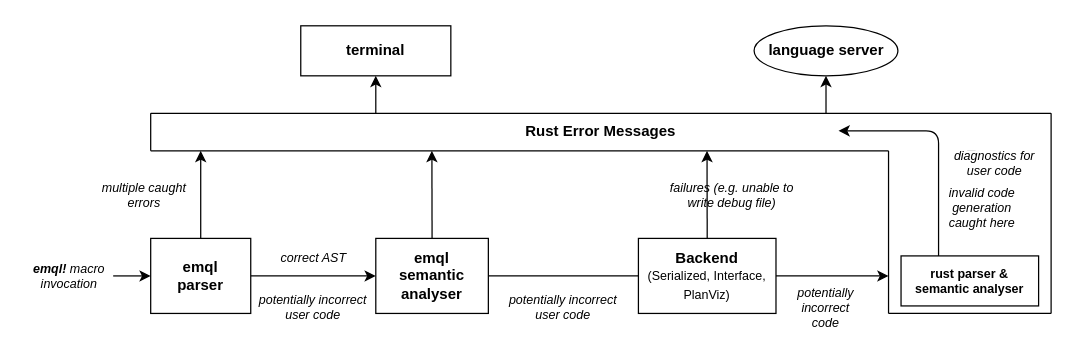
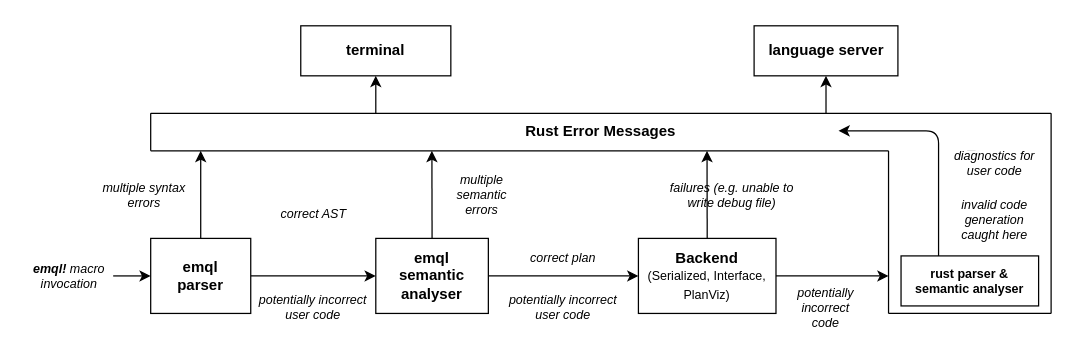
node "language server": shape ellipse -> rectangle
node "multiple caught errors": label "multiple caught errors" -> "multiple syntax errors"
node "multiple semantic errors": added
node "invalid code generation caught here": moved (982, 207) -> (994, 219)
node "correct AST": moved (313, 257) -> (313, 213)
node "correct plan": added
edge "emql semantic analyser" -- "Backend (Serialized, Interface, PlanViz)": arrowhead none -> classic
